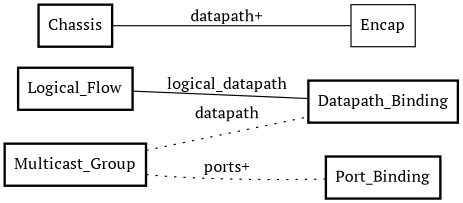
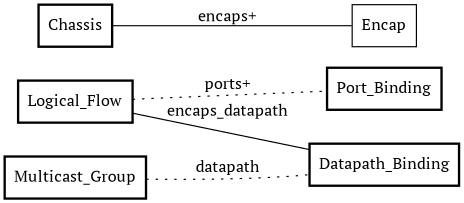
edge "Chassis" -- "Encap": label "datapath+" -> "encaps+"
edge "Logical_Flow" -- "Datapath_Binding": label "logical_datapath" -> "encaps_datapath"
edge "Multicast_Group" -- "Port_Binding": now "Logical_Flow" -- "Port_Binding"
